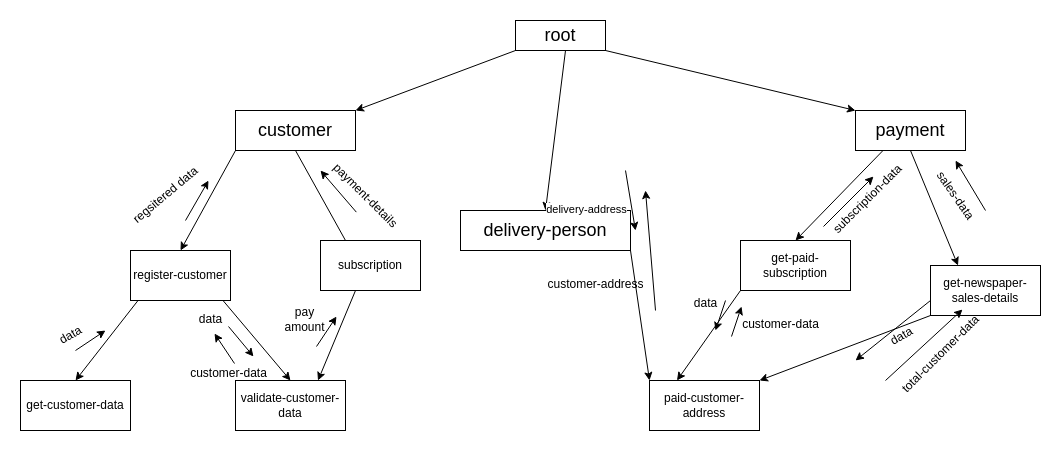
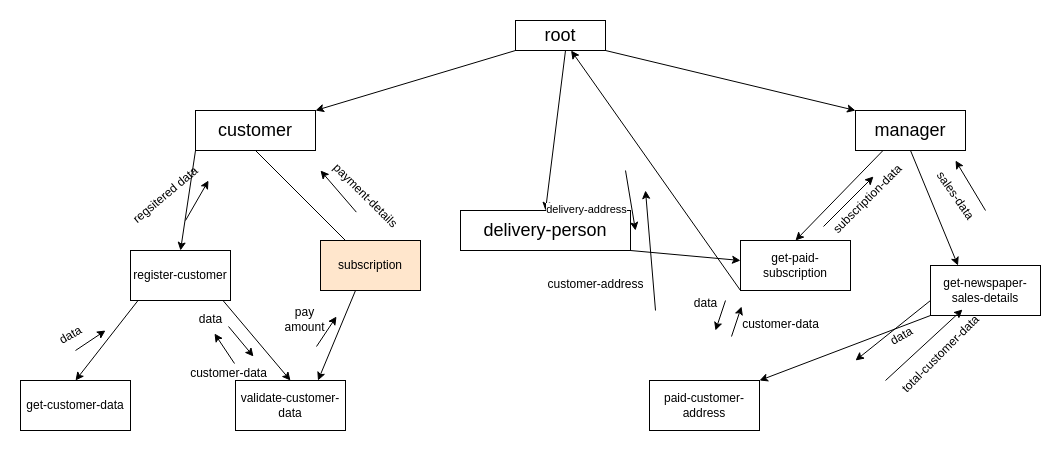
node "customer": moved (296, 131) -> (256, 131)
node "payment": label "payment" -> "manager"
node "subscription": fillcolor #ffffff -> #ffe6cc
edge "delivery-person" -> "paid-customer-address": now "delivery-person" -> "get-paid-subscription"
edge "get-paid-subscription" -> "paid-customer-address": now "get-paid-subscription" -> "root"
